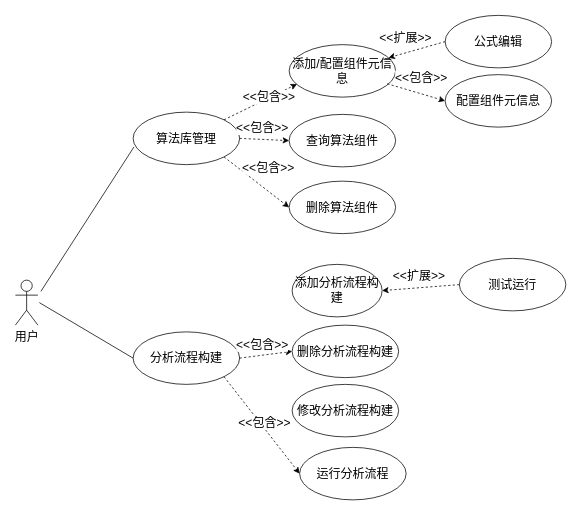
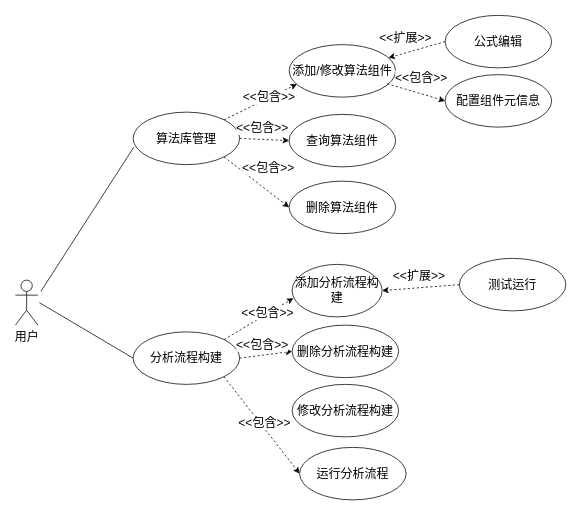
node "添加/配置组件元信息": label "添加/配置组件元信息" -> "添加/修改算法组件"
edge "分析流程构建" -> "添加分析流程构建": added, label "<<包含>>"
